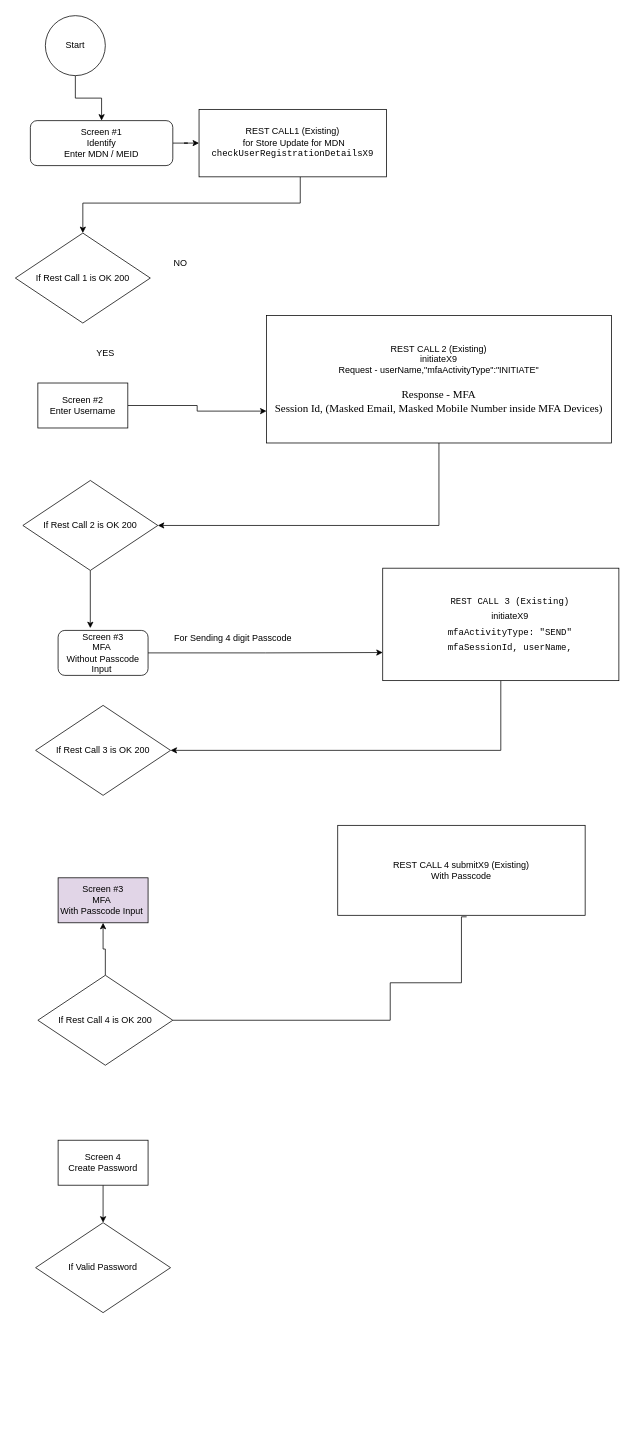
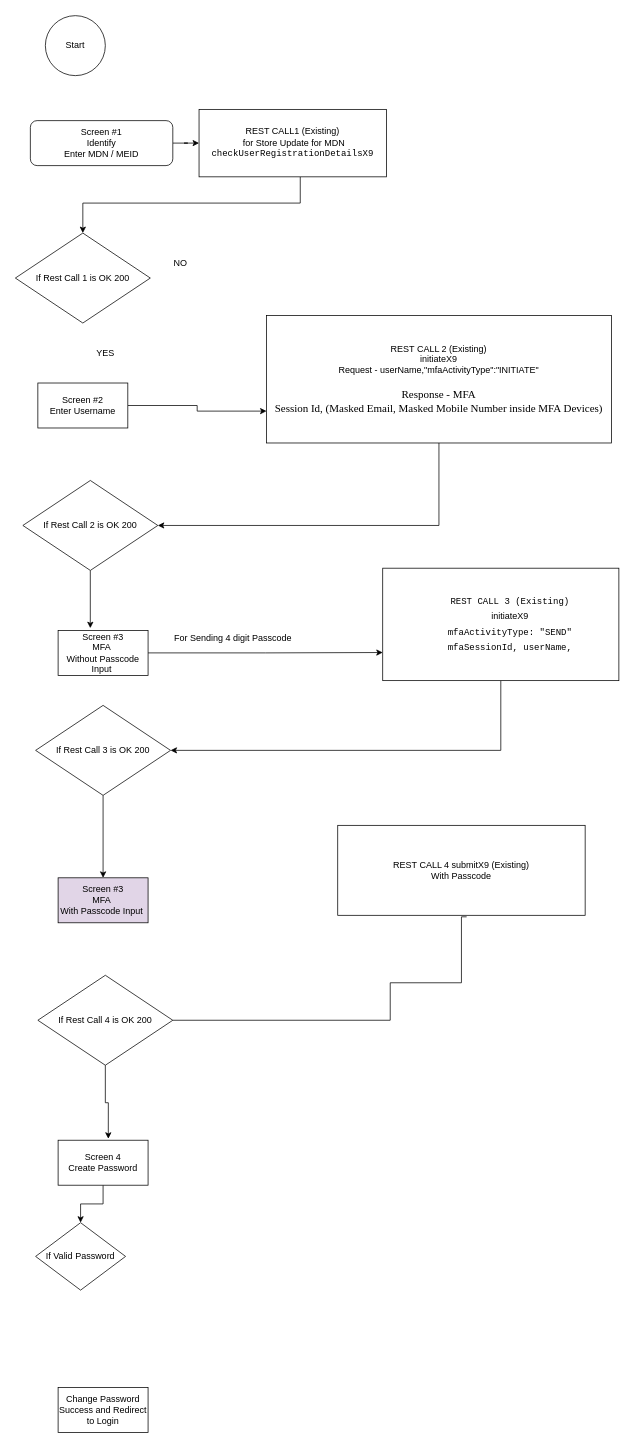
edge "Start" -> "Screen #1 Identify Enter MDN / MEID": removed
node "Screen #3 MFA Without Passcode Input": shape rounded rectangle -> rectangle
edge "If Rest Call 3 is OK 200" -> "Screen #3 MFA With Passcode Input": added
edge "If Rest Call 4 is OK 200" -> "Screen #3 MFA With Passcode Input": now "If Rest Call 4 is OK 200" -> "Screen 4 Create Password"
node "If Valid Password": size 135x90 -> 90x68
node "Change Password Success and Redirect to Login": added
